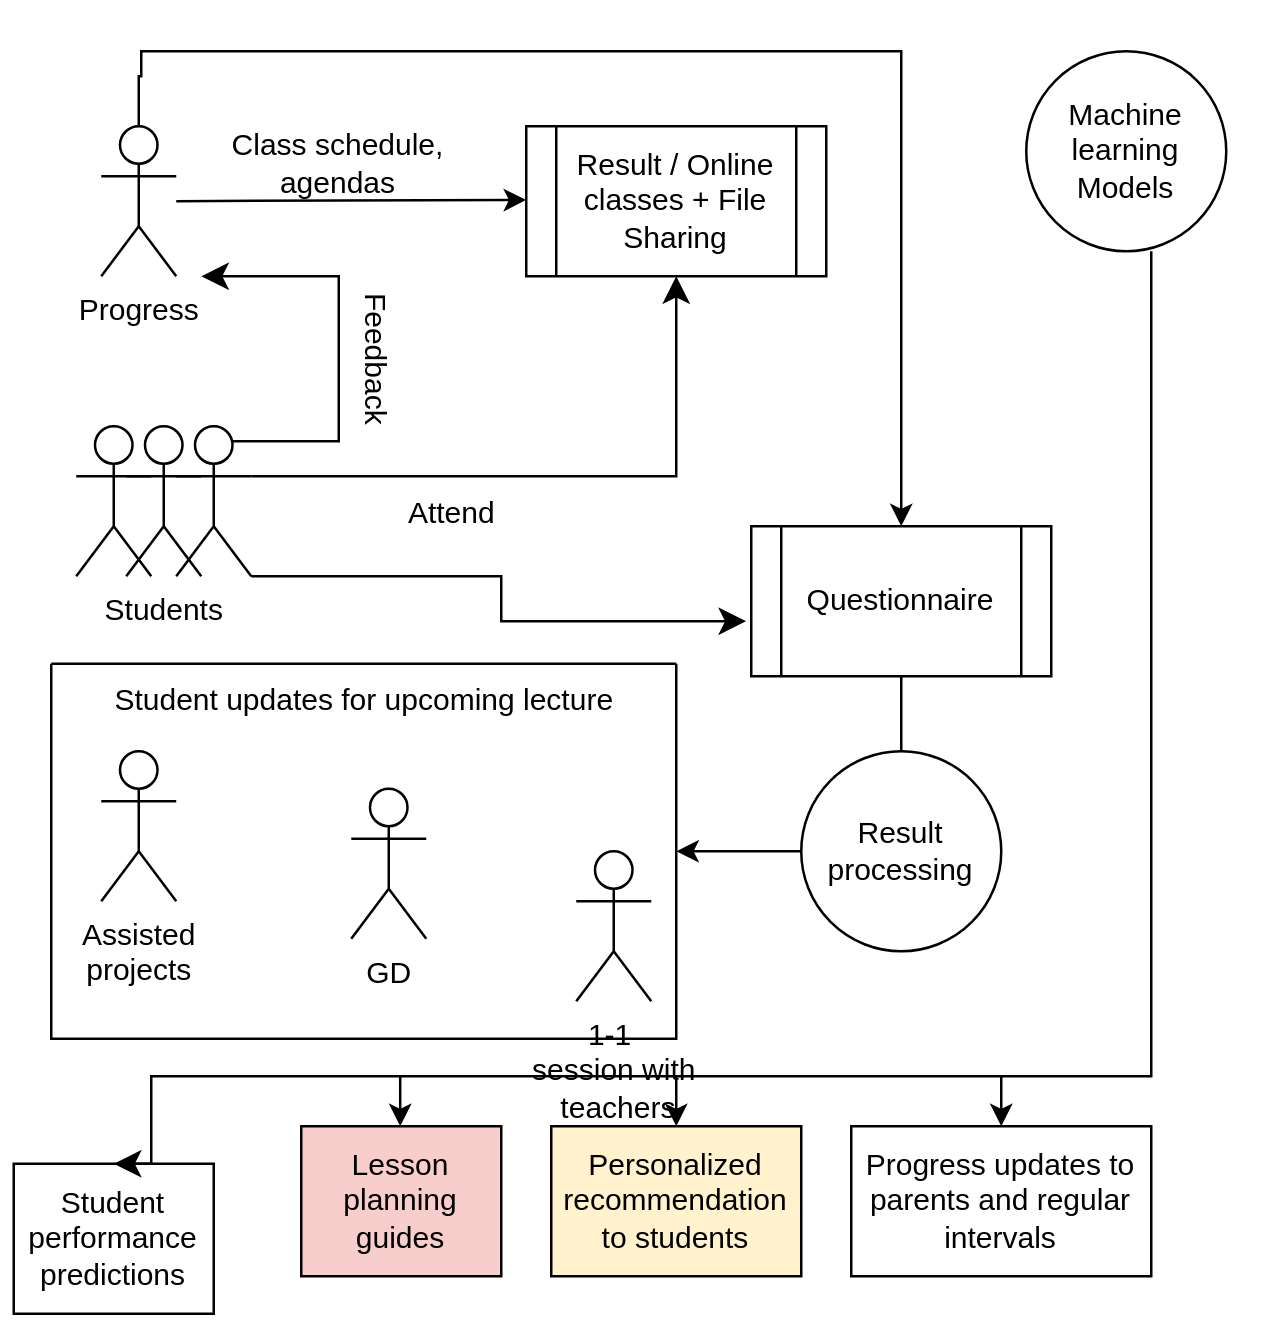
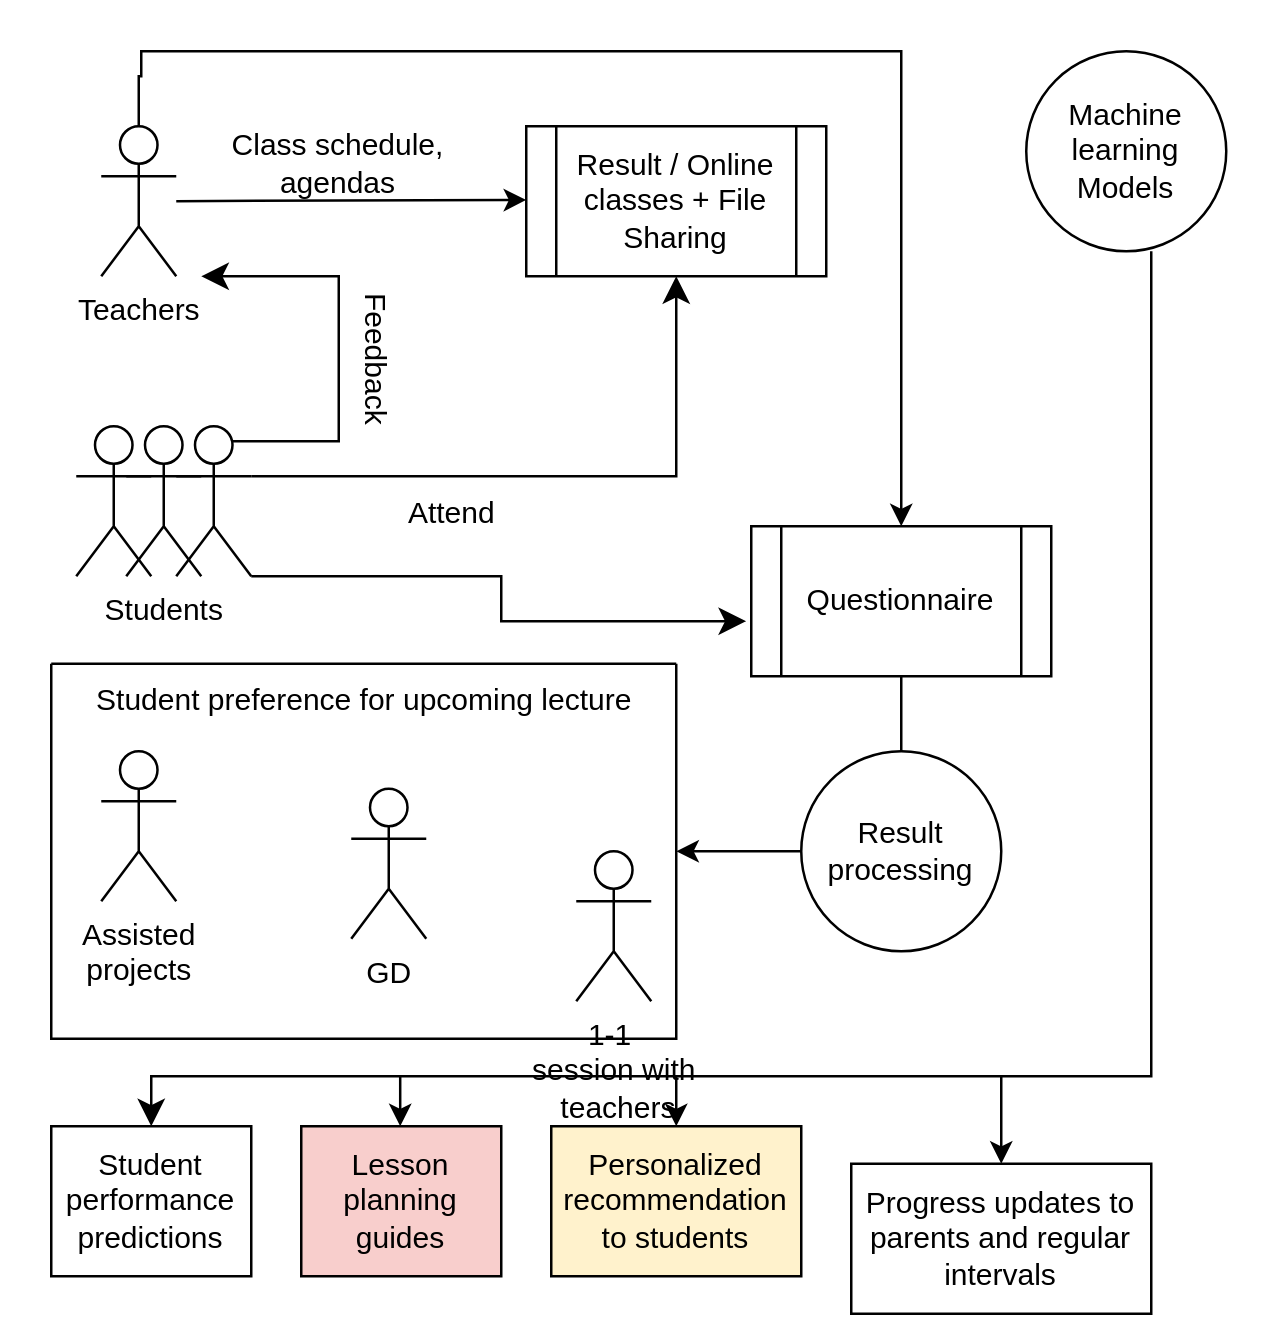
node "Progress": label "Progress" -> "Teachers"
node "Student updates for upcoming lecture": label "Student updates for upcoming lecture" -> "Student preference for upcoming lecture"
node "Progress updates to parents and regular intervals": moved (1001, 1201) -> (1001, 1239)
node "Student performance predictions": moved (114, 1239) -> (151, 1201)
